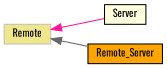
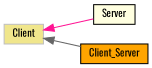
node "Remote": label "Remote" -> "Client"
node "Remote_Server": label "Remote_Server" -> "Client_Server"
